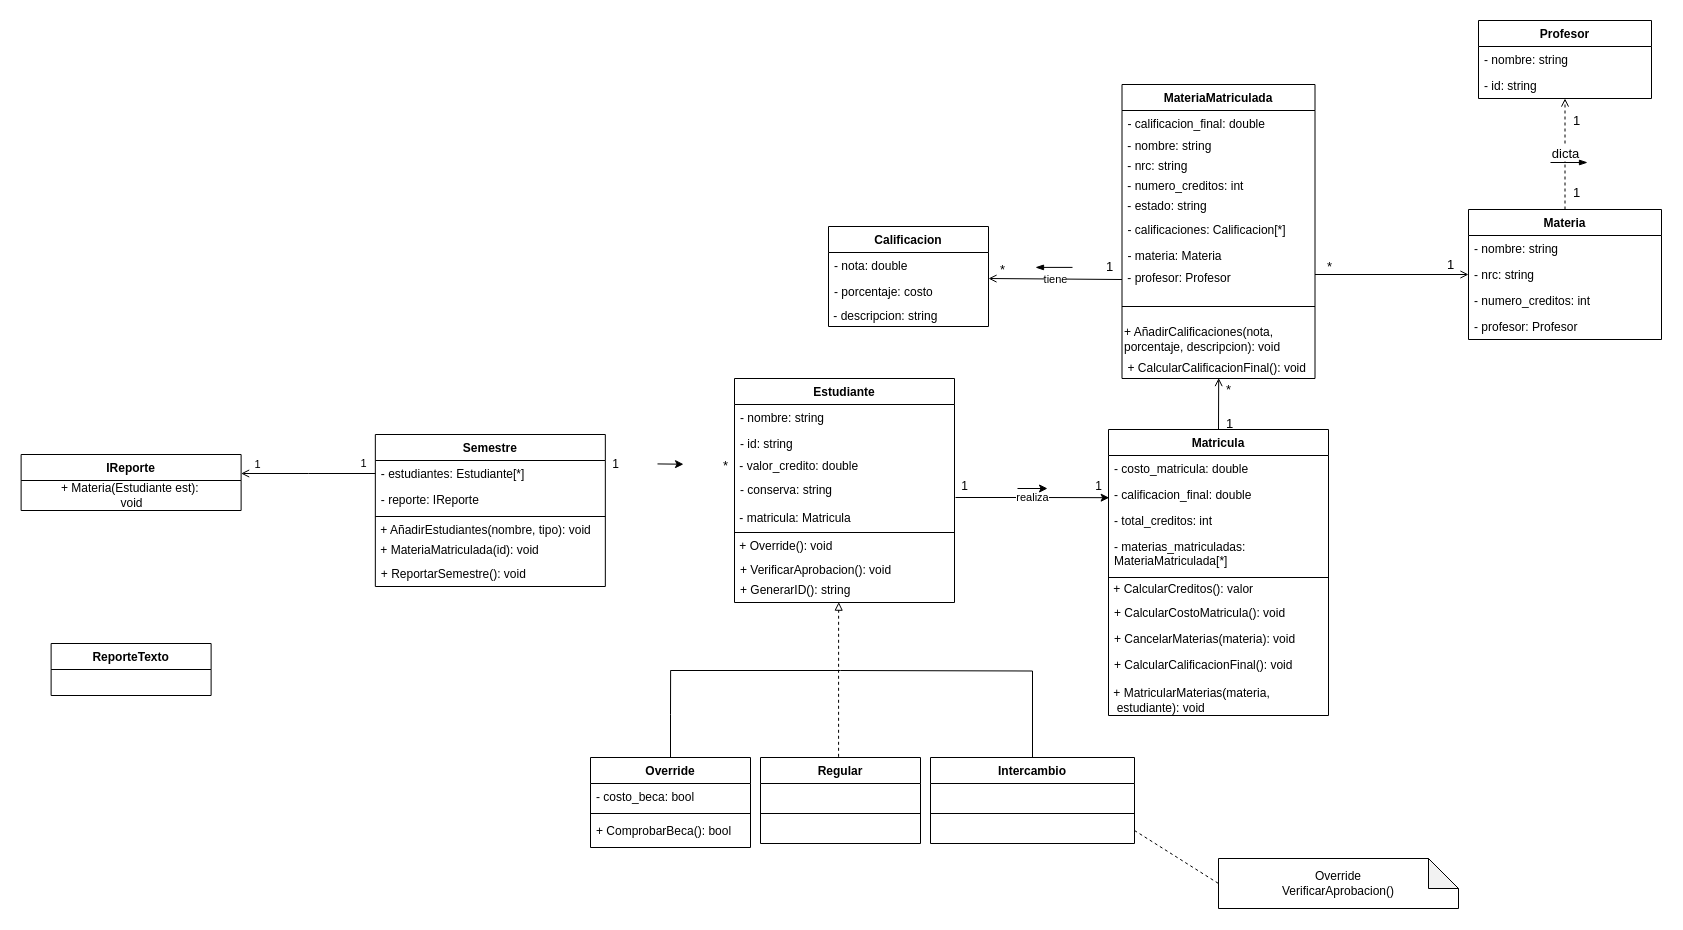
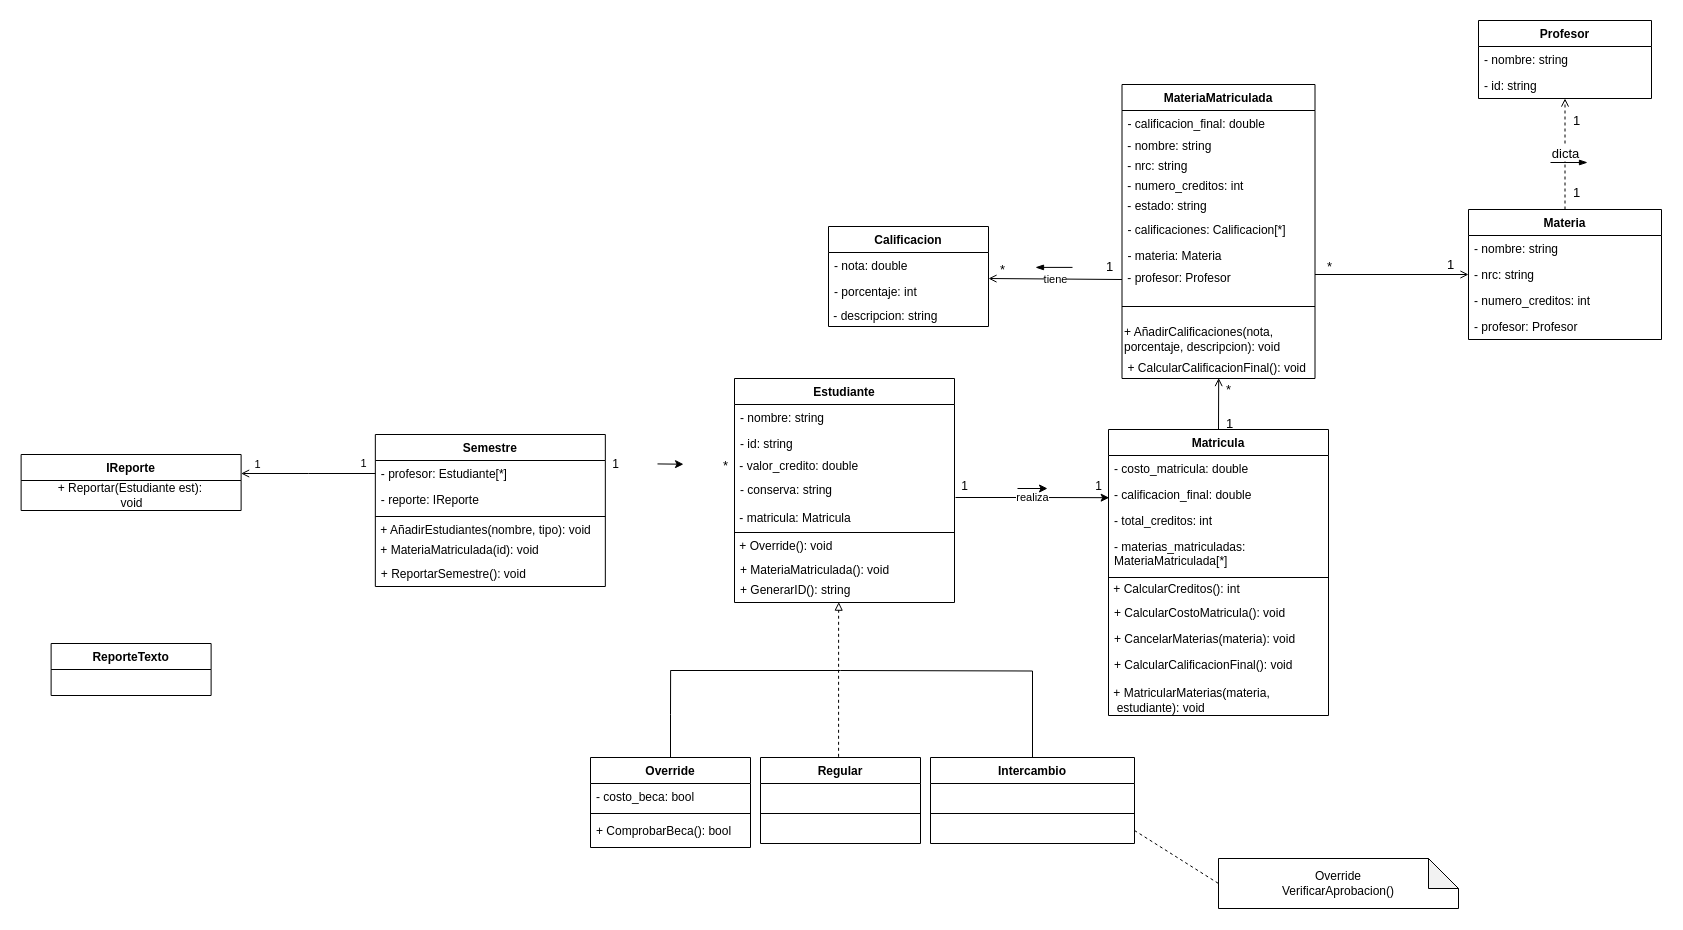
node "- porcentaje: costo": label "- porcentaje: costo" -> "- porcentaje: int"
node "- estudiantes: Estudiante[*]": label "- estudiantes: Estudiante[*]" -> "- profesor: Estudiante[*]"
node "+ Materia(Estudiante est): void": label "+ Materia(Estudiante est): void" -> "+ Reportar(Estudiante est): void"
node "+ VerificarAprobacion(): void": label "+ VerificarAprobacion(): void" -> "+ MateriaMatriculada(): void"
node "+ CalcularCreditos(): valor": label "+ CalcularCreditos(): valor" -> "+ CalcularCreditos(): int"
